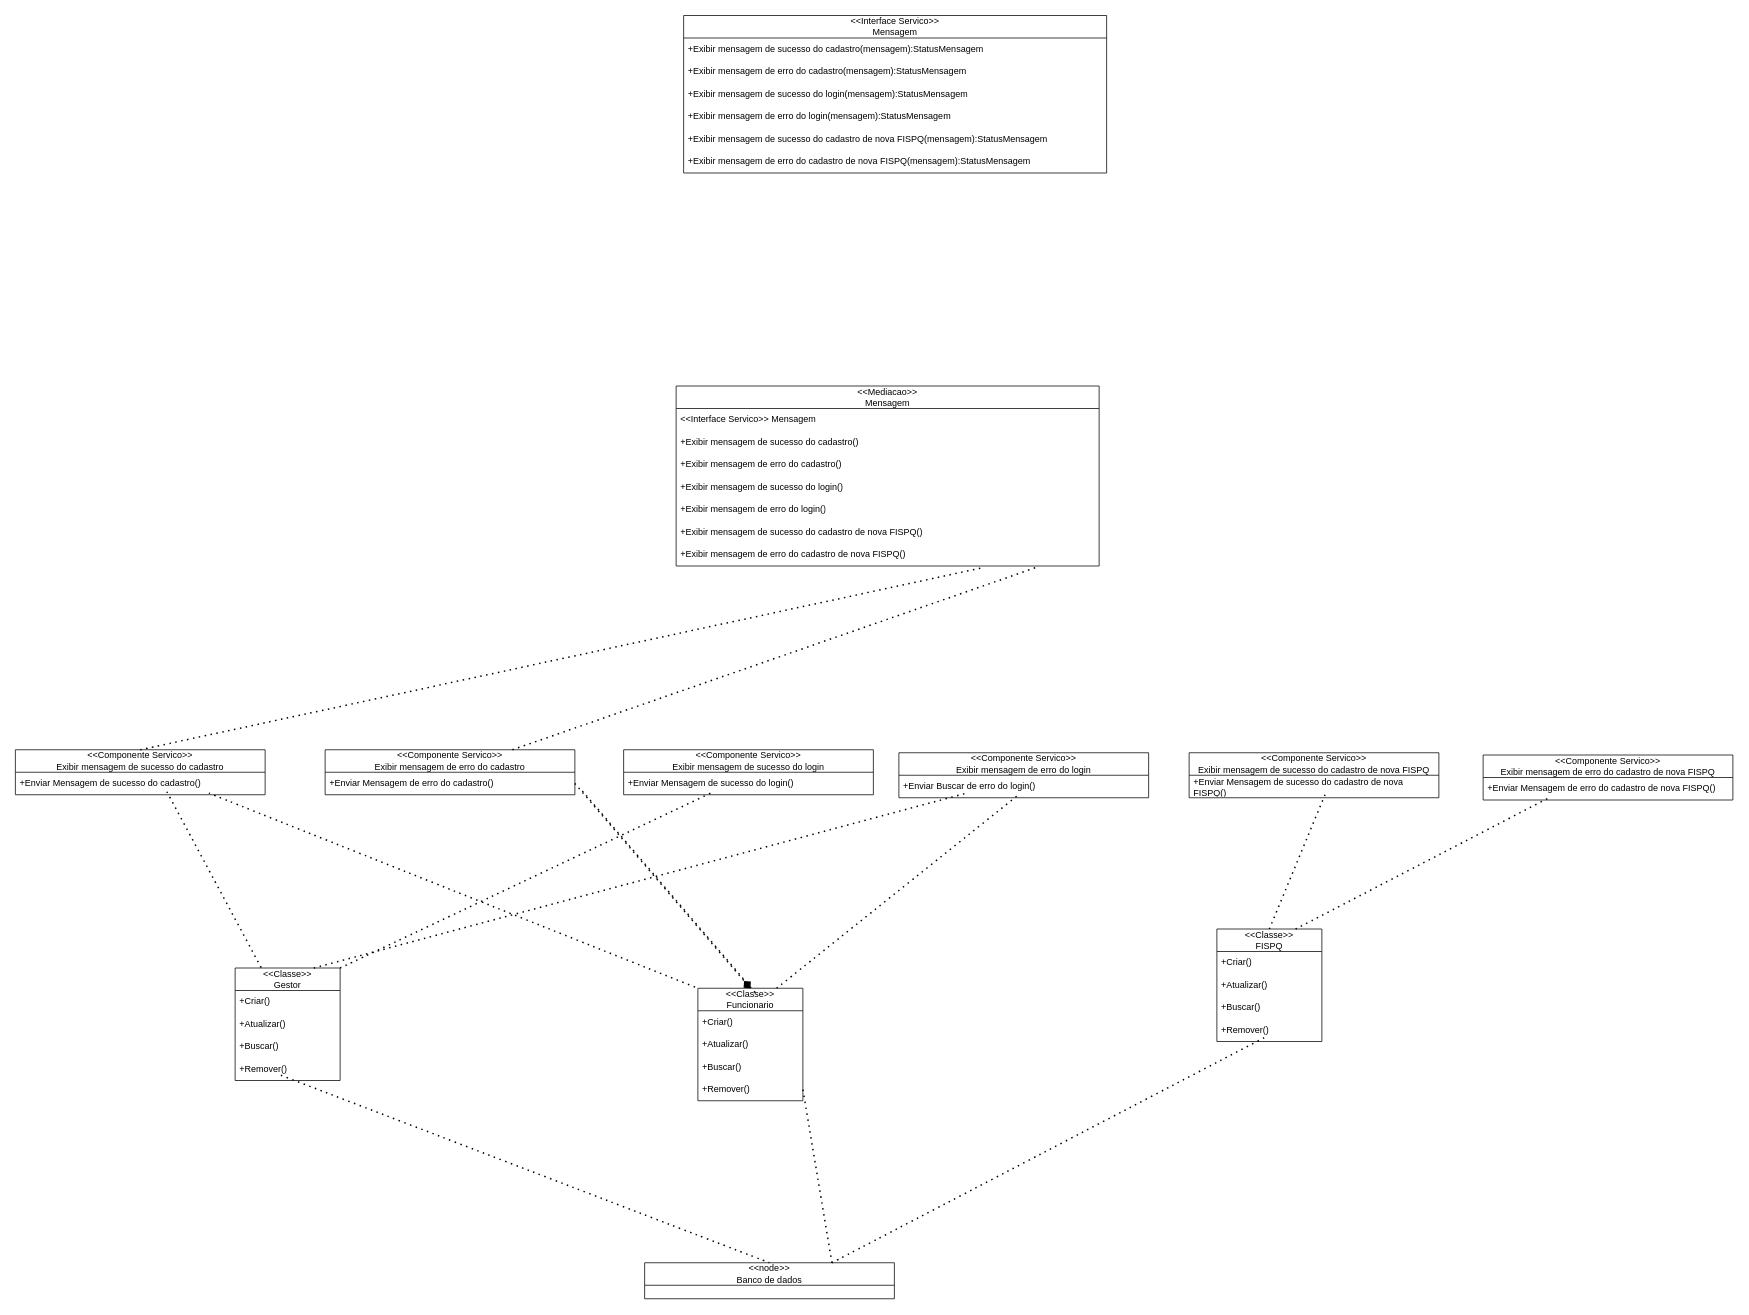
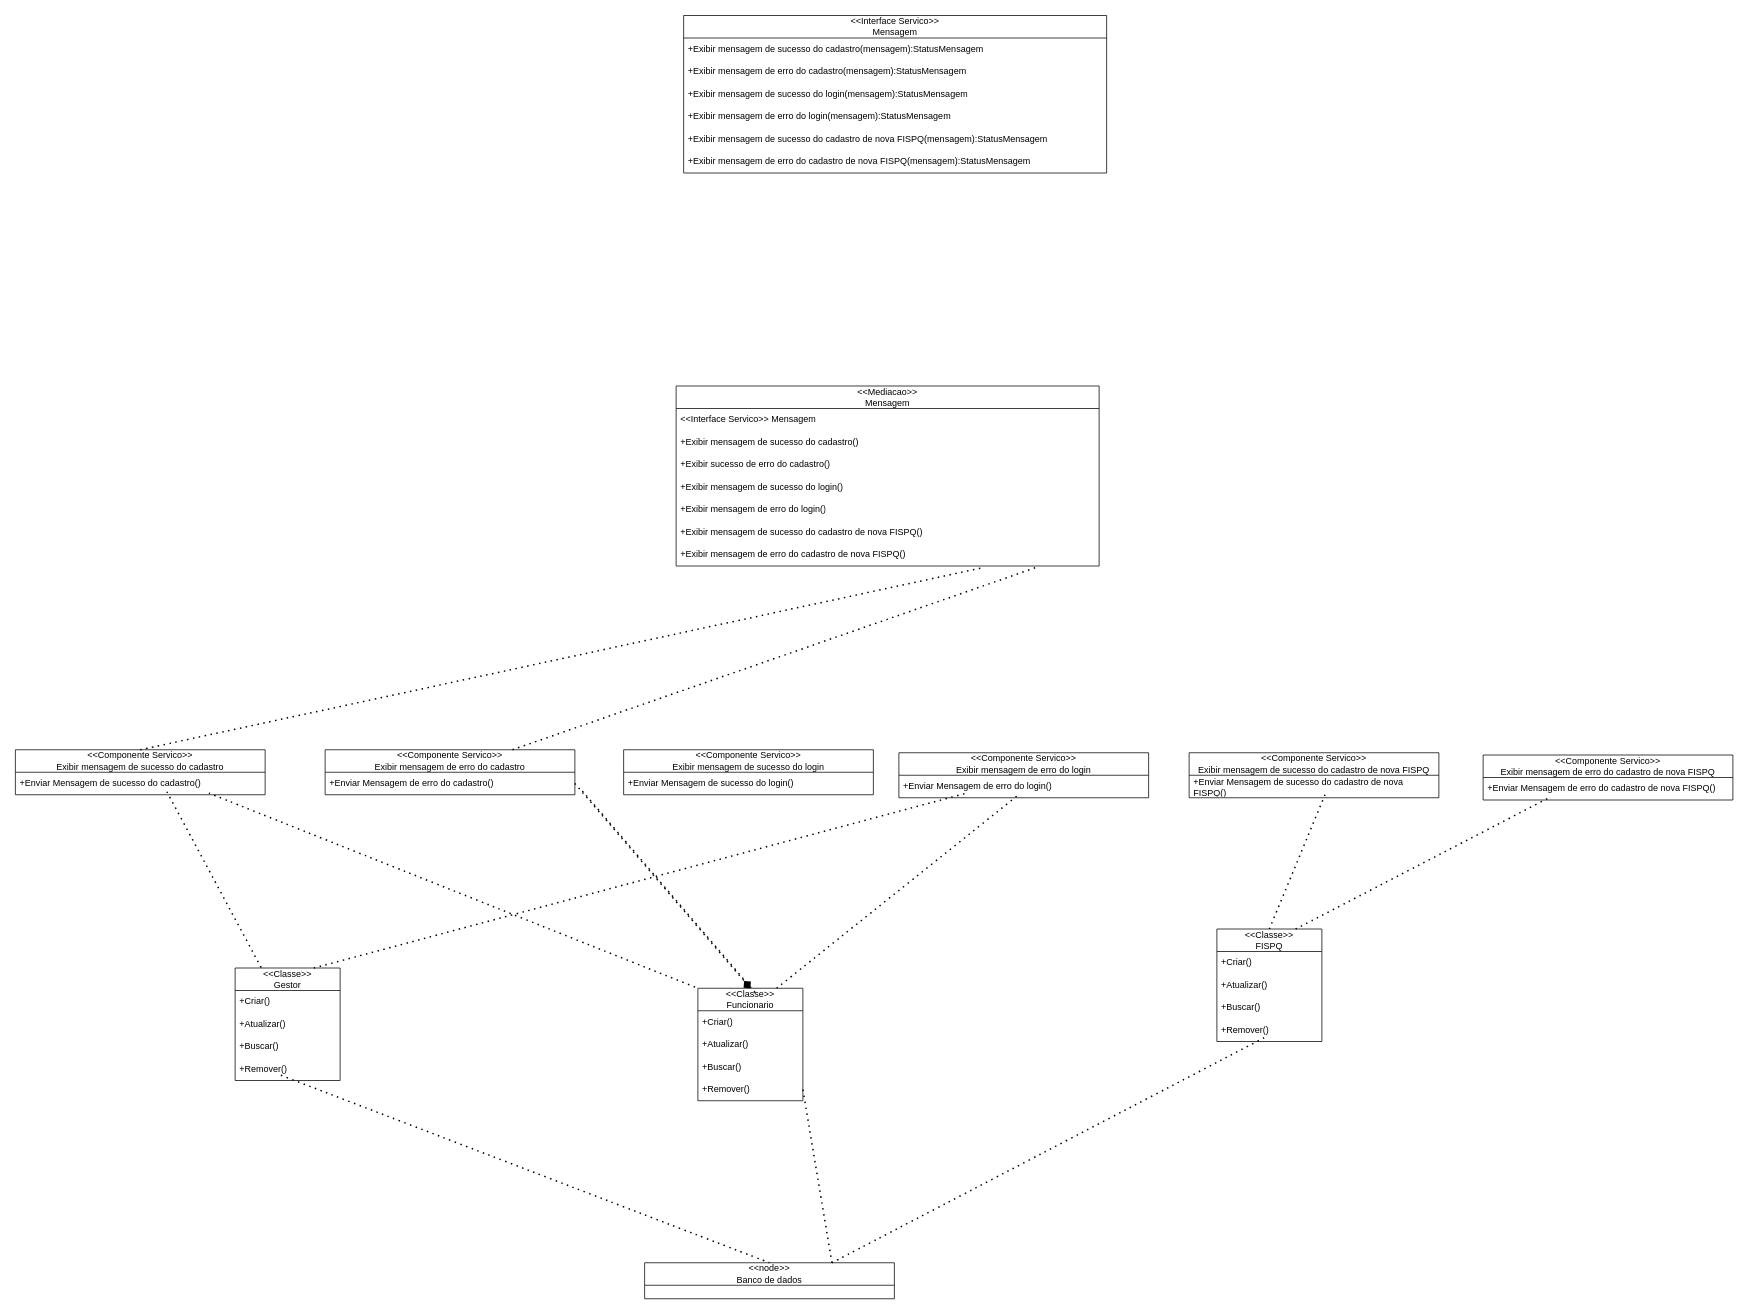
node "+Exibir mensagem de erro do cadastro()": label "+Exibir mensagem de erro do cadastro()" -> "+Exibir sucesso de erro do cadastro()"
node "+Enviar Buscar de erro do login()": label "+Enviar Buscar de erro do login()" -> "+Enviar Mensagem de erro do login()"
edge "+Enviar Mensagem de sucesso do login()" -- "<<Classe>> Gestor": removed
